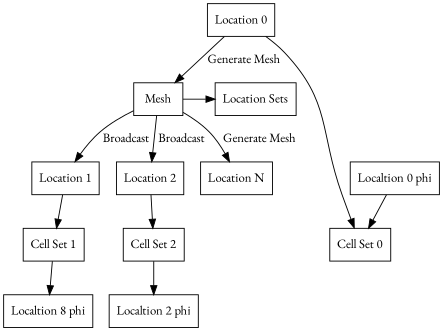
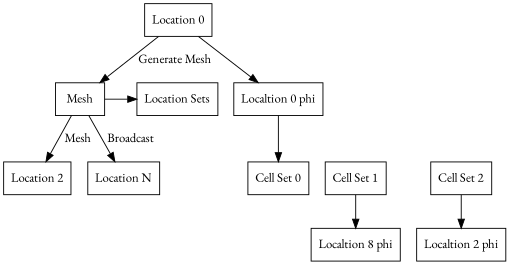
edge "Location 0" -> "Cell Set 0": now "Location 0" -> "Localtion 0 phi"
edge "Mesh" -> "Location 2": label " Broadcast" -> " Mesh"
edge "Mesh" -> "Location N": label " Generate Mesh" -> " Broadcast"
node "Location 1": removed
edge "Location 2" -> "Cell Set 2": removed
